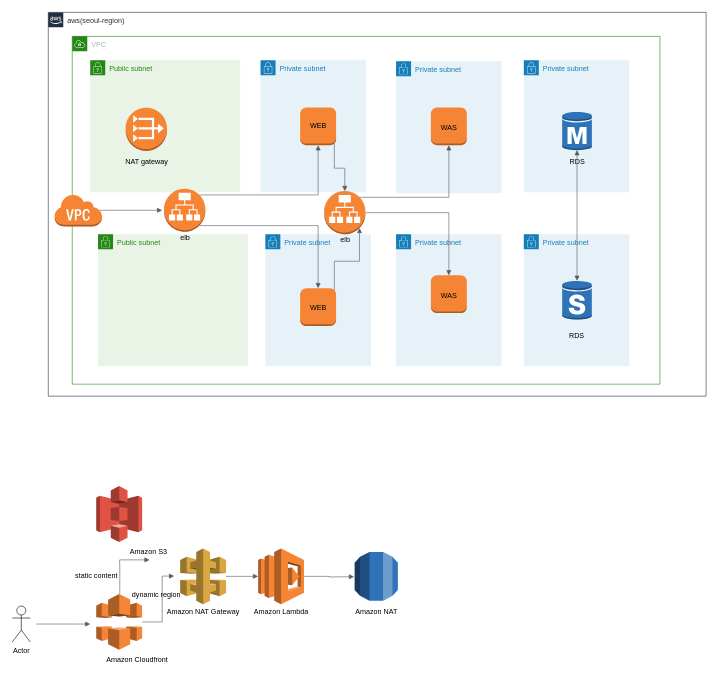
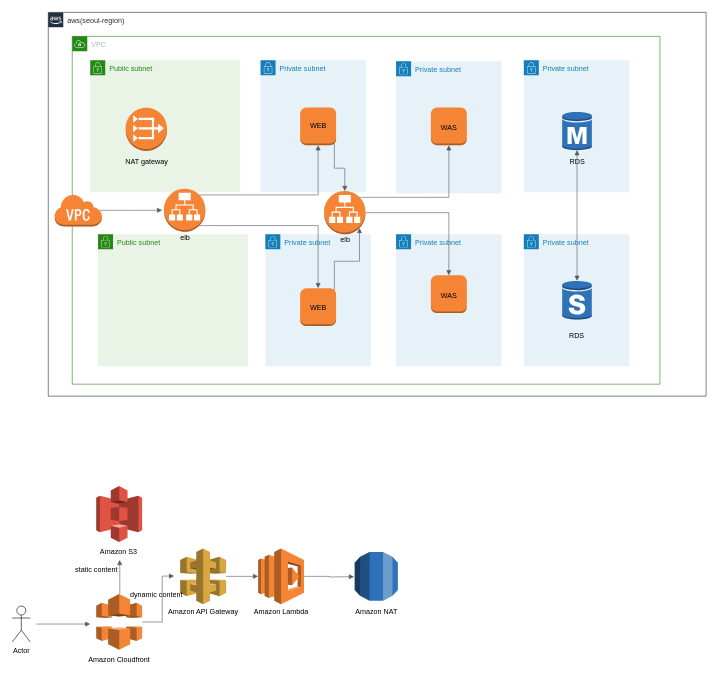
node "Amazon S3": moved (148, 552) -> (118, 552)
node "static content": moved (96, 576) -> (96, 570)
node "dynamic region": label "dynamic region" -> "dynamic content"
node "Amazon NAT Gateway": label "Amazon NAT Gateway" -> "Amazon API Gateway"
node "Amazon Cloudfront": moved (137, 660) -> (119, 660)
